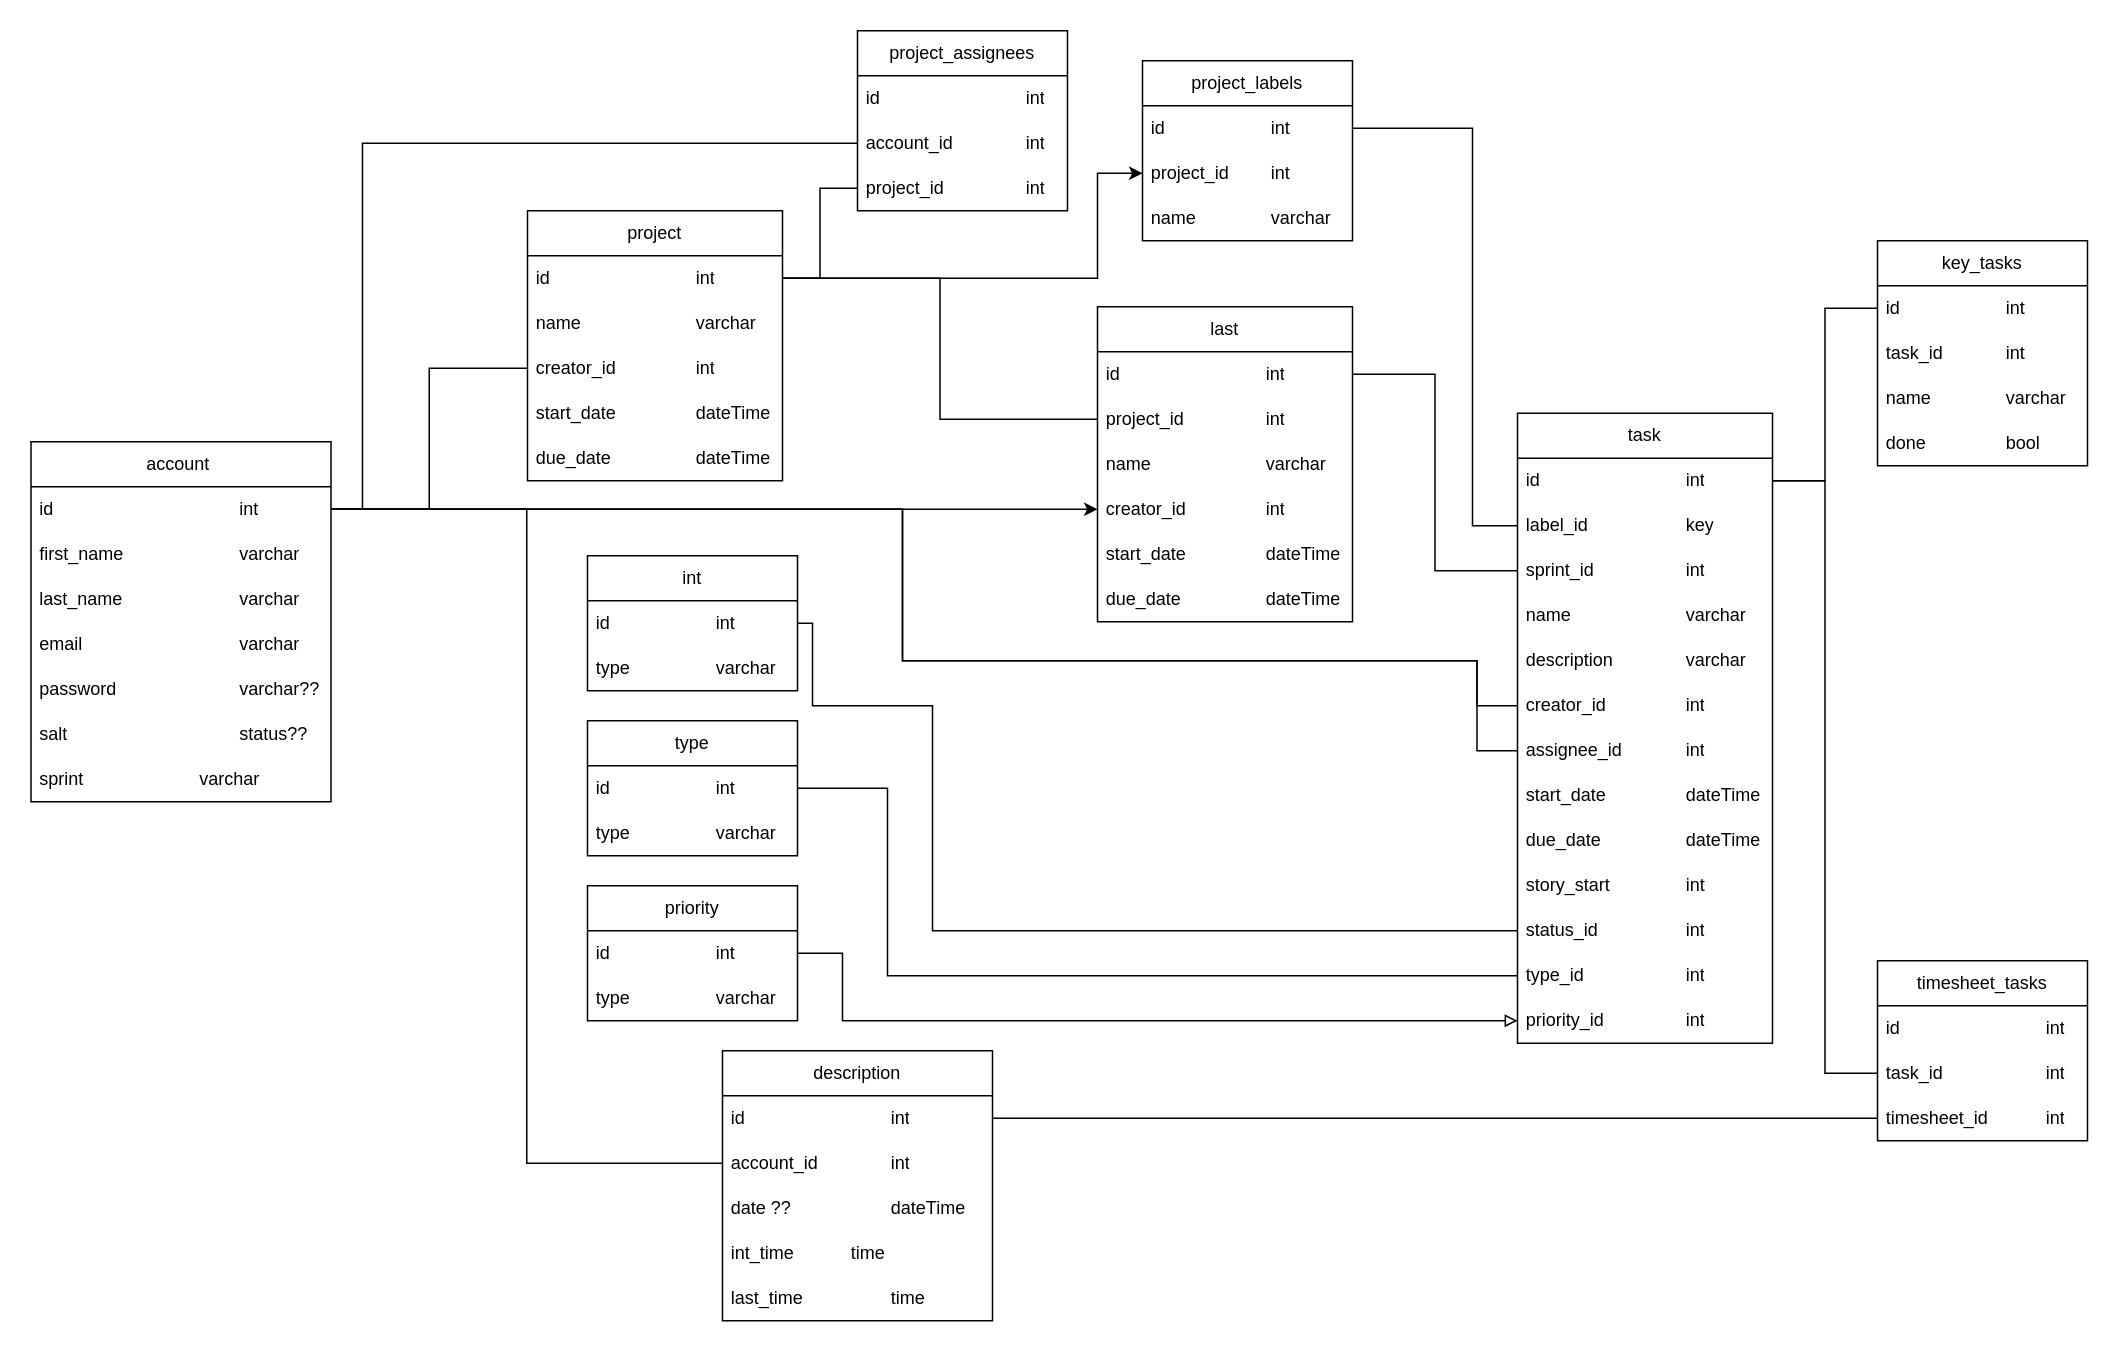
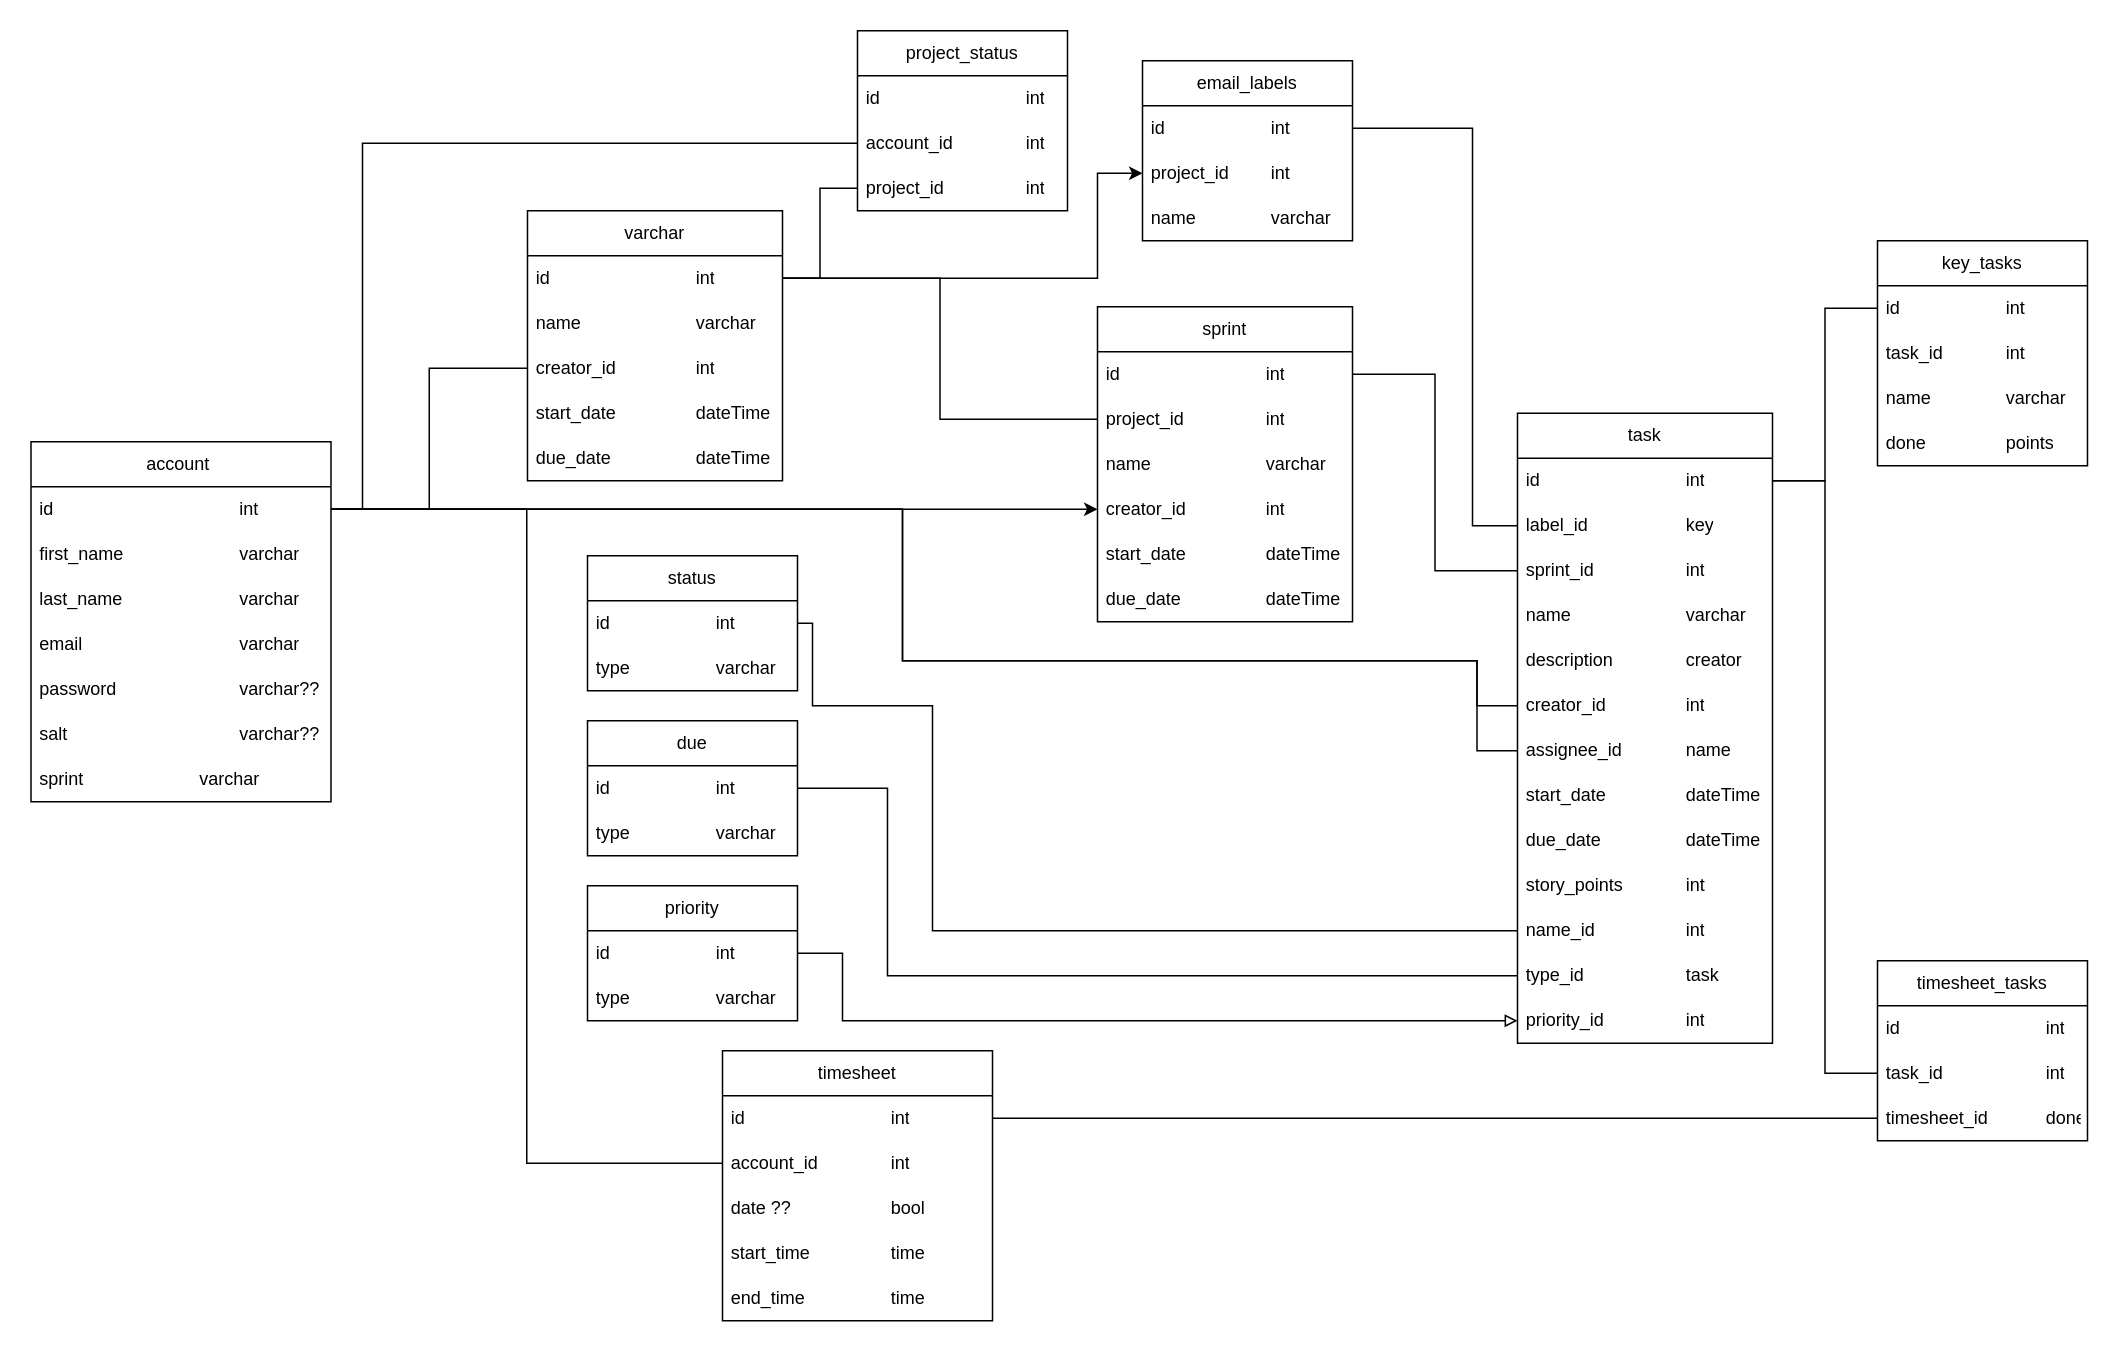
node "project_assignees": label "project_assignees" -> "project_status"
node "project_labels": label "project_labels" -> "email_labels"
node "project": label "project" -> "varchar"
node "last": label "last" -> "sprint"
node "done bool": label "done bool" -> "done points"
node "int": label "int" -> "status"
node "description varchar": label "description varchar" -> "description creator"
node "salt status??": label "salt status??" -> "salt varchar??"
node "type": label "type" -> "due"
node "assignee_id int": label "assignee_id int" -> "assignee_id name"
node "story_start int": label "story_start int" -> "story_points int"
node "status_id int": label "status_id int" -> "name_id int"
node "type_id int": label "type_id int" -> "type_id task"
node "description": label "description" -> "timesheet"
node "timesheet_id int": label "timesheet_id int" -> "timesheet_id done"
node "date ?? dateTime": label "date ?? dateTime" -> "date ?? bool"
node "int_time time": label "int_time time" -> "start_time time"
node "last_time time": label "last_time time" -> "end_time time"
